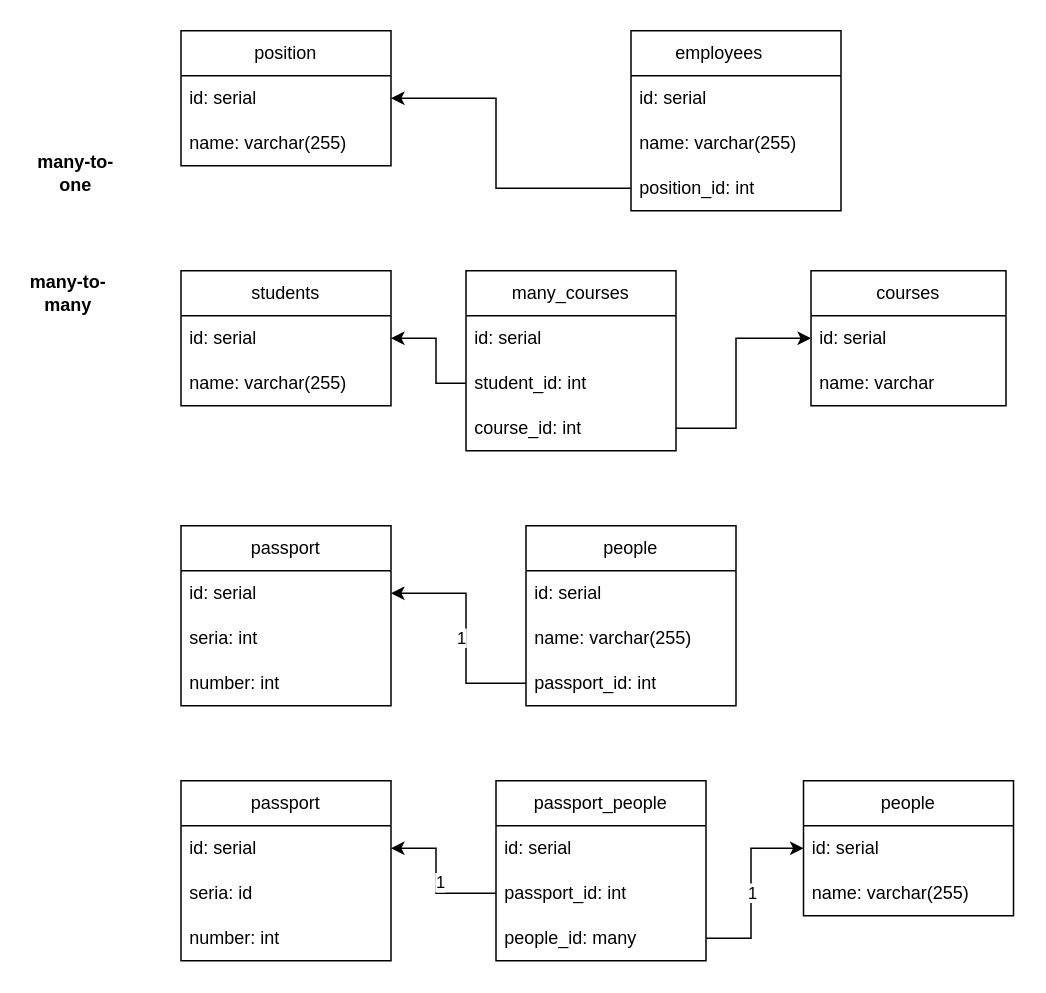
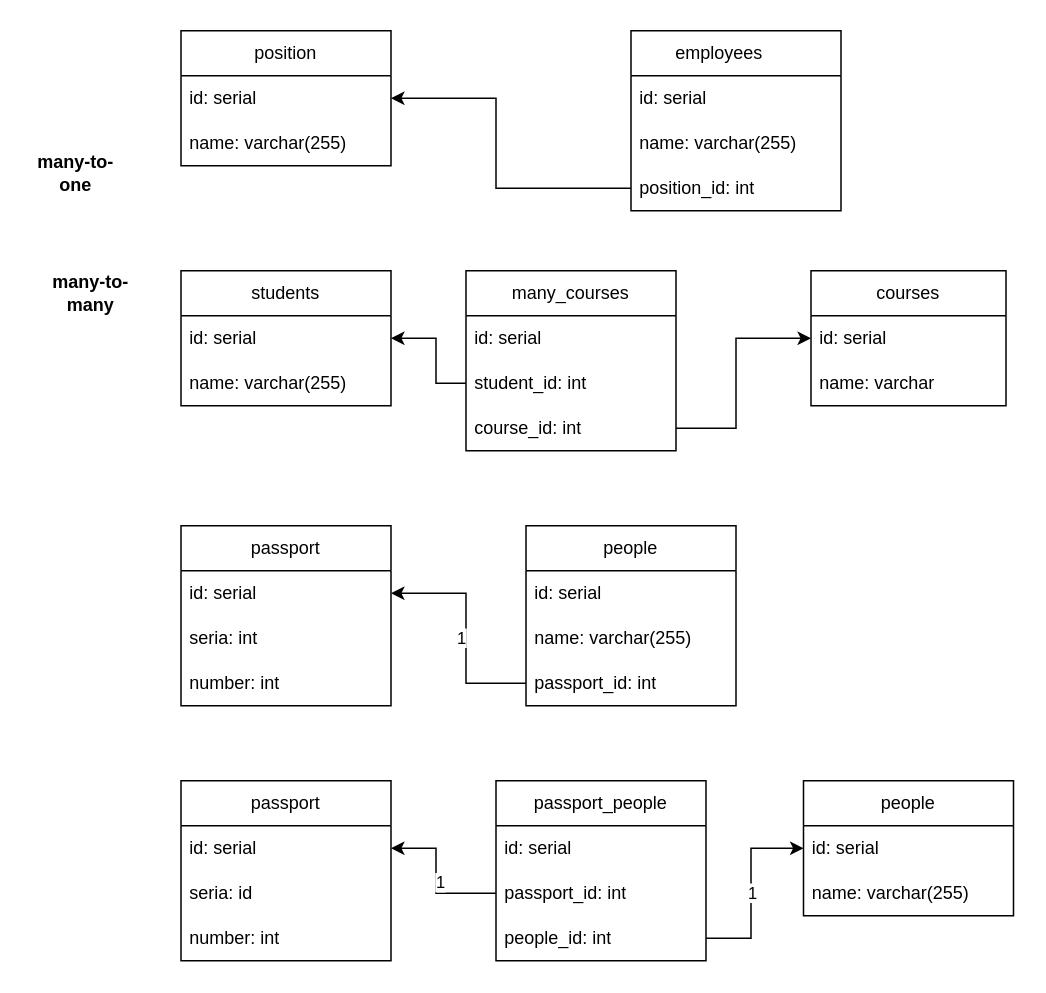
node "many-to-many": moved (68, 293) -> (91, 293)
node "people_id: many": label "people_id: many" -> "people_id: int"
